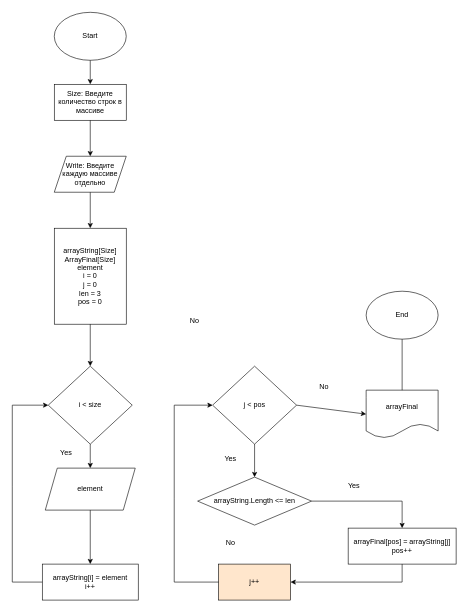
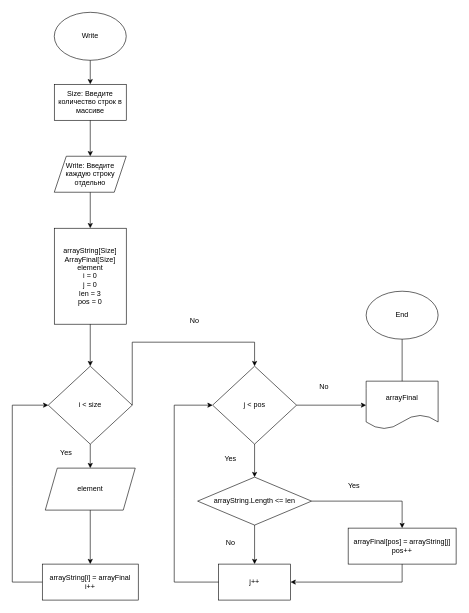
node "Start": label "Start" -> "Write"
node "Write: Введите каждую массиве отдельно": label "Write: Введите каждую массиве отдельно" -> "Write: Введите каждую строку отдельно"
edge "i < size" -> "j < pos": added
node "arrayFinal": moved (402, 414) -> (402, 405)
edge "arrayString.Length <= len" -> "j++": added
node "arrayString[i] = element i++": label "arrayString[i] = element i++" -> "arrayString[i] = arrayFinal i++"
node "j++": fillcolor #ffe6cc -> #ffffff
